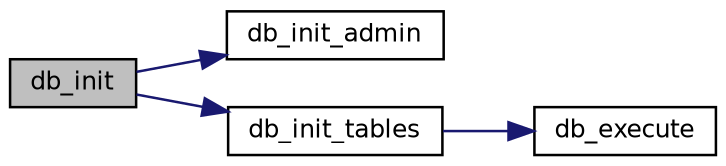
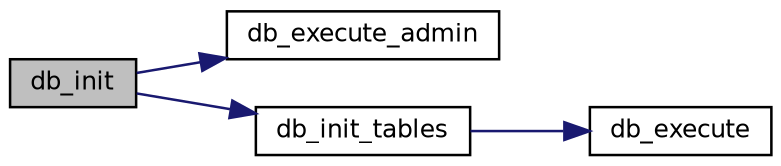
node "db_init_admin": label "db_init_admin" -> "db_execute_admin"
